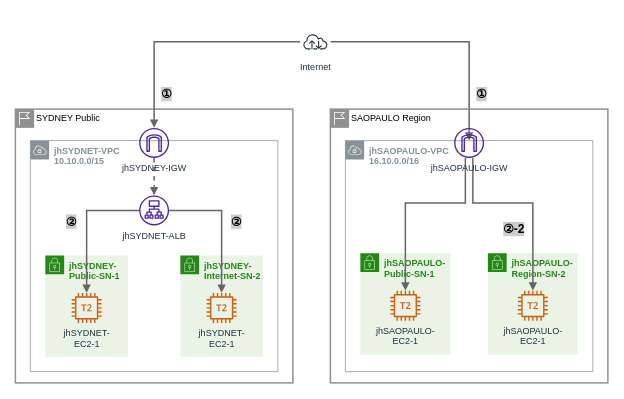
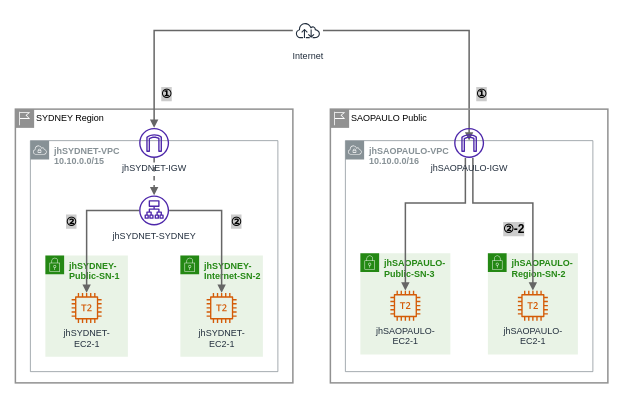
node "Internet": moved (315, 42) -> (308, 30)
node "SYDNEY Public": label "SYDNEY Public" -> "SYDNEY Region"
node "SAOPAULO Region": label "SAOPAULO Region" -> "SAOPAULO Public"
node "jhSAOPAULO-VPC 16.10.0.0/16": label "jhSAOPAULO-VPC 16.10.0.0/16" -> "jhSAOPAULO-VPC 10.10.0.0/16"
node "jhSYDNEY-IGW": label "jhSYDNEY-IGW" -> "jhSYDNET-IGW"
node "jhSYDNET-ALB": label "jhSYDNET-ALB" -> "jhSYDNET-SYDNEY"
node "jhSAOPAULO-Public-SN-1": label "jhSAOPAULO-Public-SN-1" -> "jhSAOPAULO-Public-SN-3"
